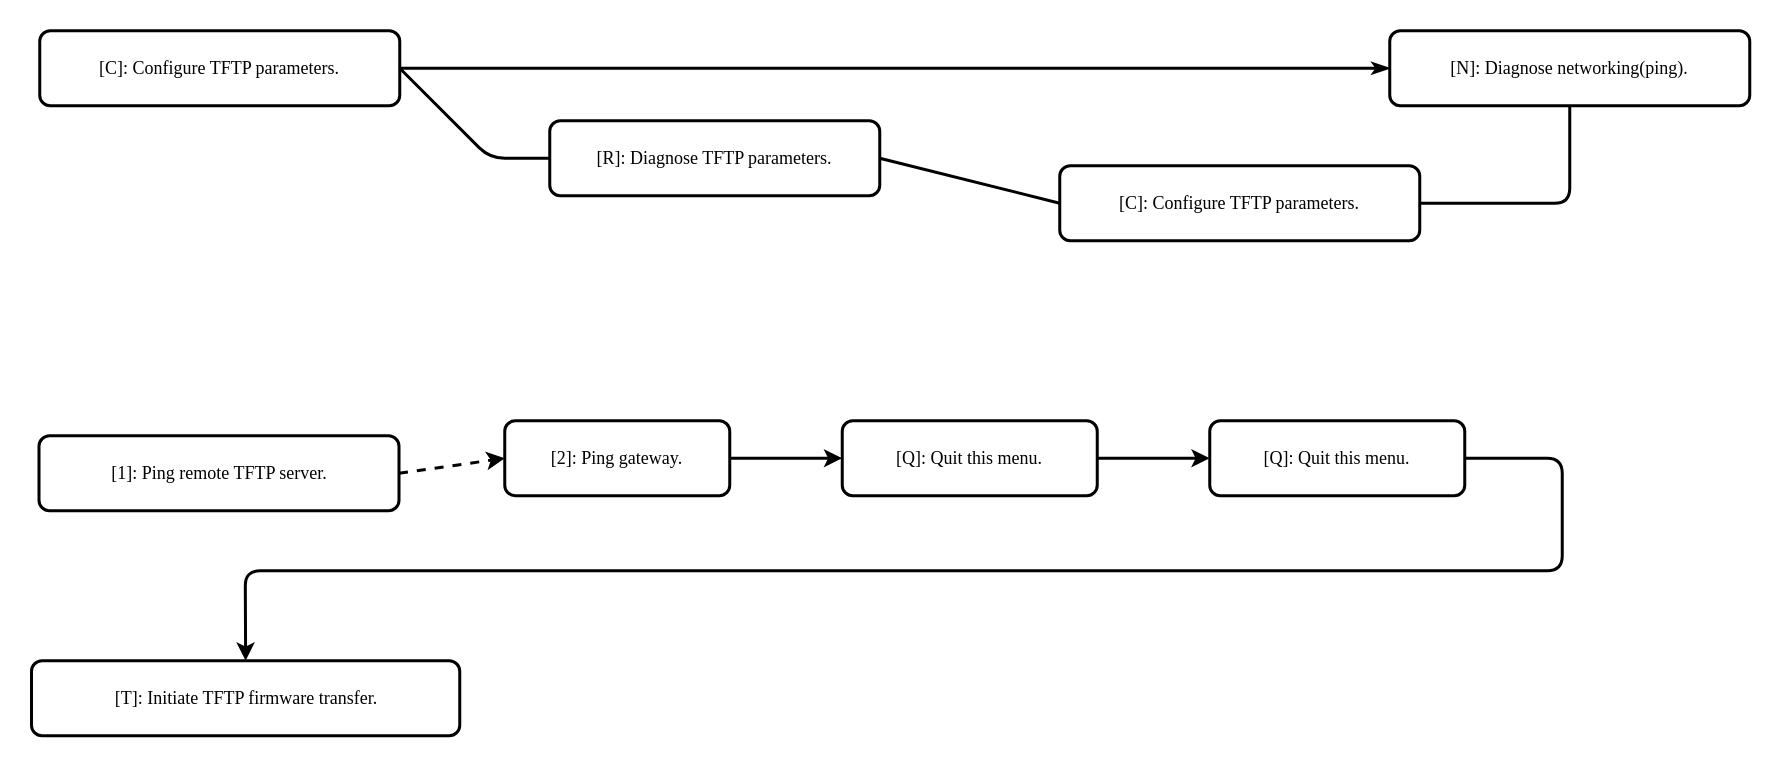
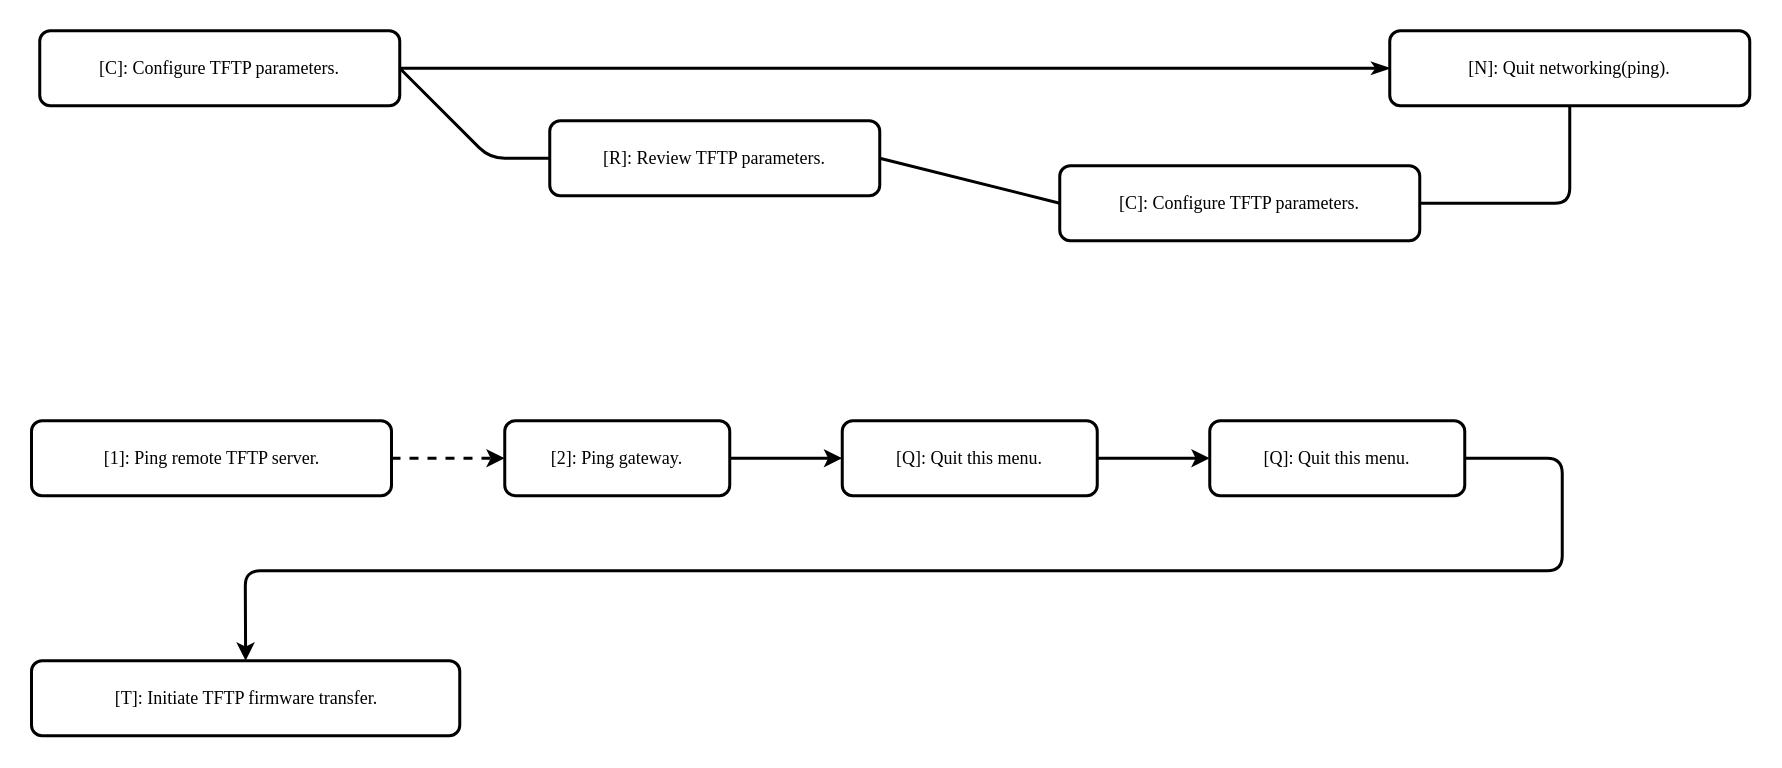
node "[N]: Diagnose networking(ping).": label "[N]: Diagnose networking(ping)." -> "[N]: Quit networking(ping)."
node "[R]: Diagnose TFTP parameters.": label "[R]: Diagnose TFTP parameters." -> "[R]: Review TFTP parameters."
node "[1]: Ping remote TFTP server.": moved (219, 473) -> (212, 458)
